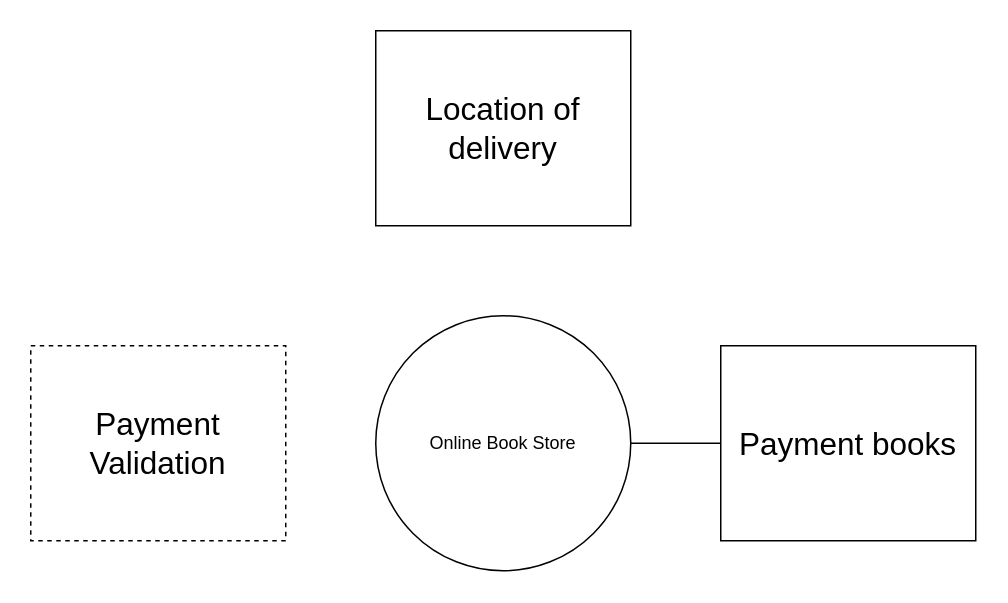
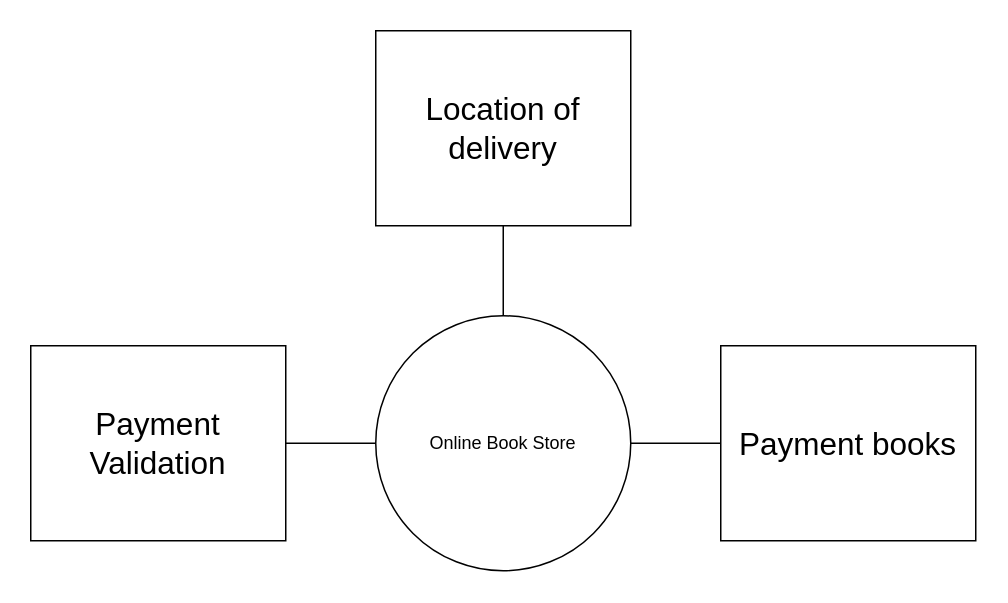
edge "Location of delivery" -- "Online Book Store": added
node "Payment Validation": style dashed -> solid
edge "Payment Validation" -- "Online Book Store": added
